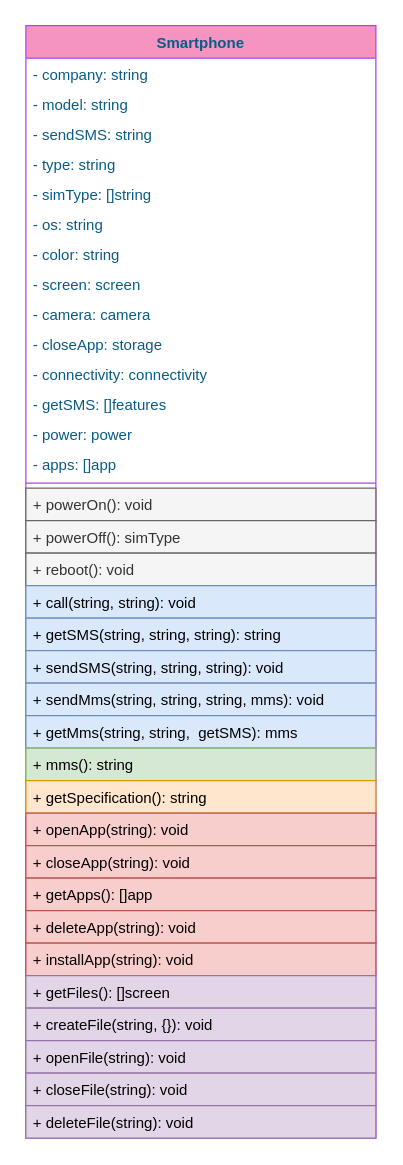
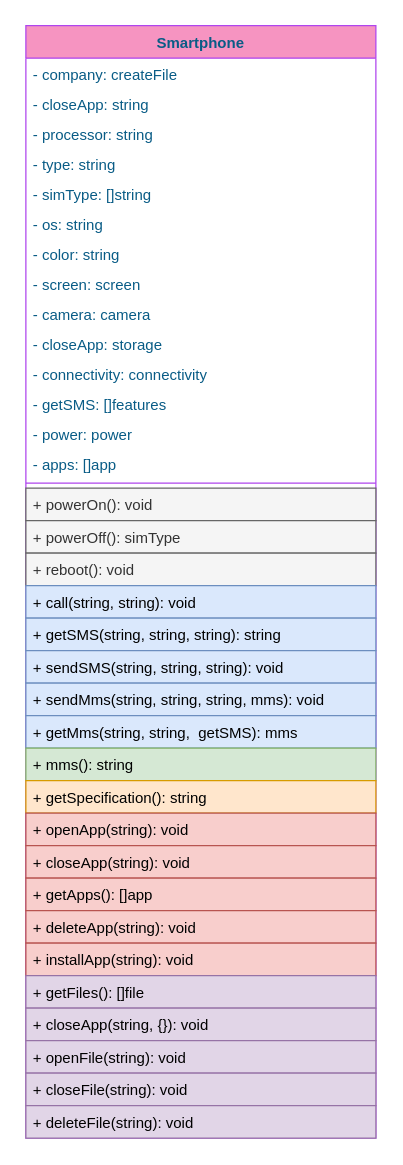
node "- company: string": label "- company: string" -> "- company: createFile"
node "- model: string": label "- model: string" -> "- closeApp: string"
node "- sendSMS: string": label "- sendSMS: string" -> "- processor: string"
node "+ getFiles(): []screen": label "+ getFiles(): []screen" -> "+ getFiles(): []file"
node "+ createFile(string, {}): void": label "+ createFile(string, {}): void" -> "+ closeApp(string, {}): void"
